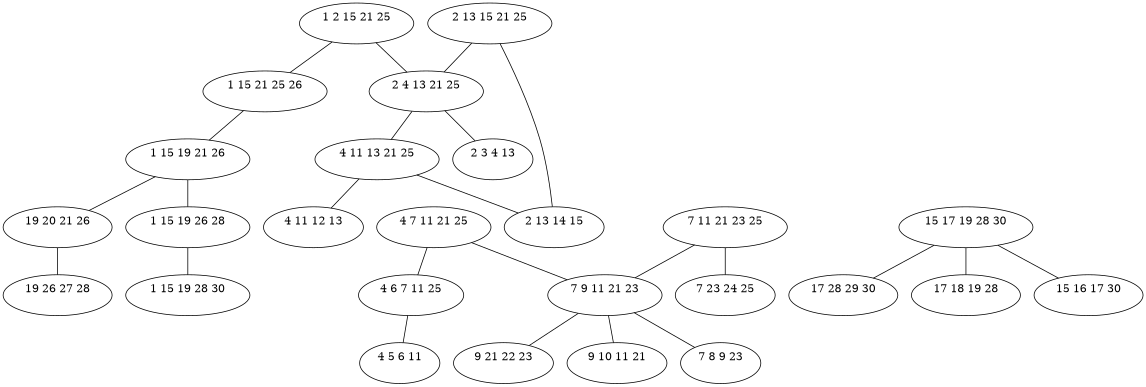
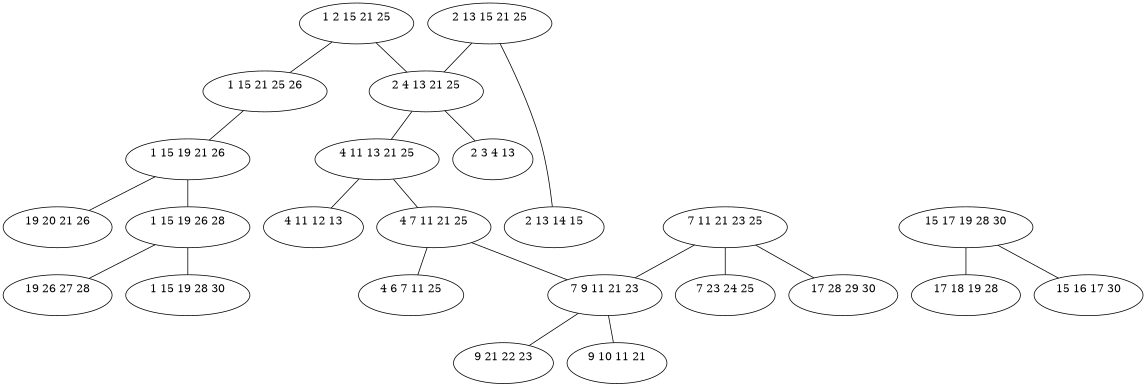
edge "4 11 13 21 25" -- "2 13 14 15": now "4 11 13 21 25" -- "4 7 11 21 25"
edge "19 20 21 26" -- "19 26 27 28": now "1 15 19 26 28" -- "19 26 27 28"
edge "15 17 19 28 30" -- "17 28 29 30": now "7 11 21 23 25" -- "17 28 29 30"
node "4 5 6 11": removed
node "7 8 9 23": removed
